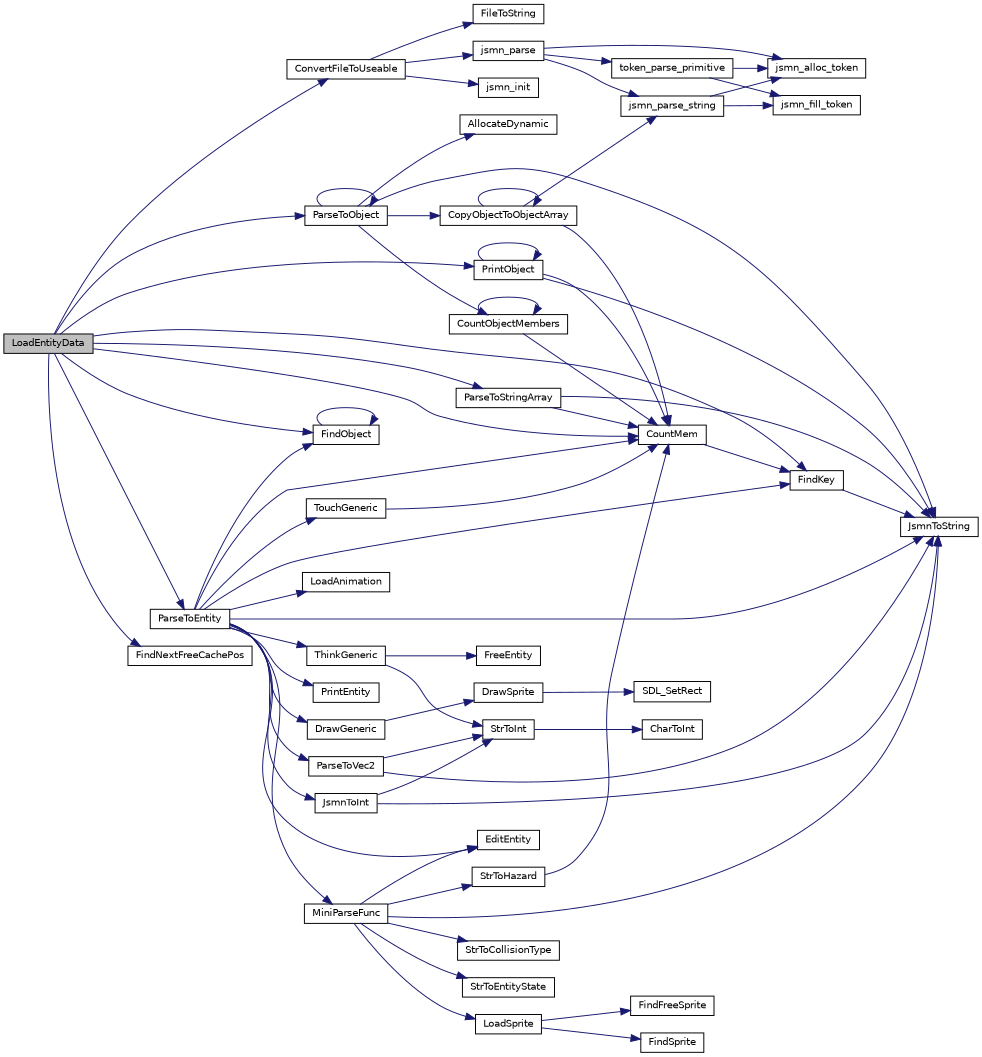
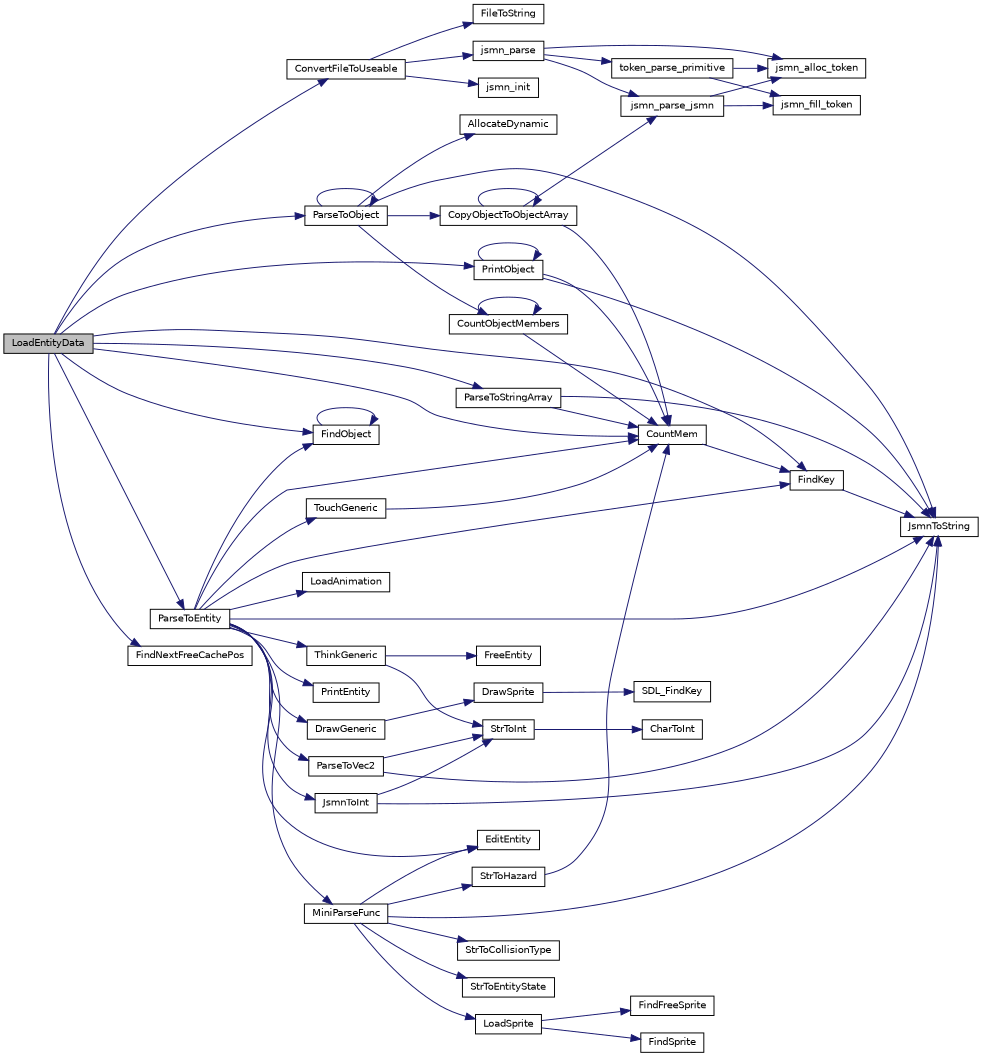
node "jsmn_parse_string": label "jsmn_parse_string" -> "jsmn_parse_jsmn"
node "SDL_SetRect": label "SDL_SetRect" -> "SDL_FindKey"
